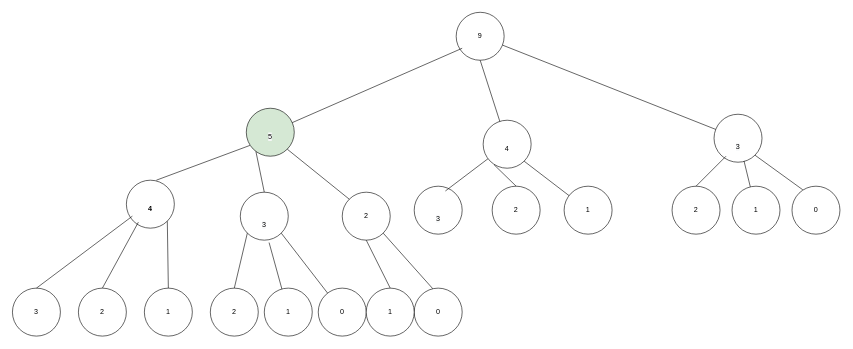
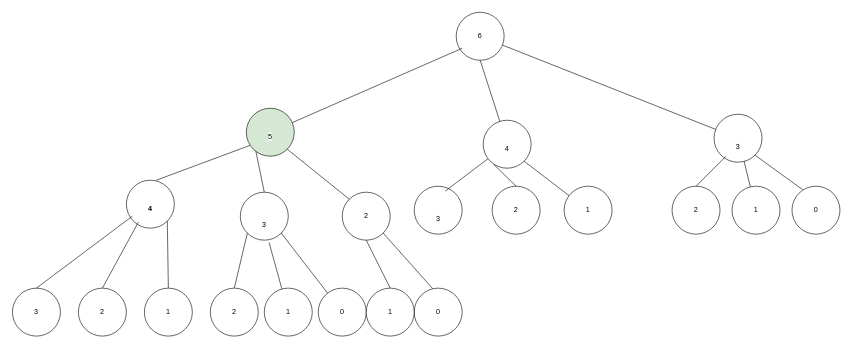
node "9": label "9" -> "6"
